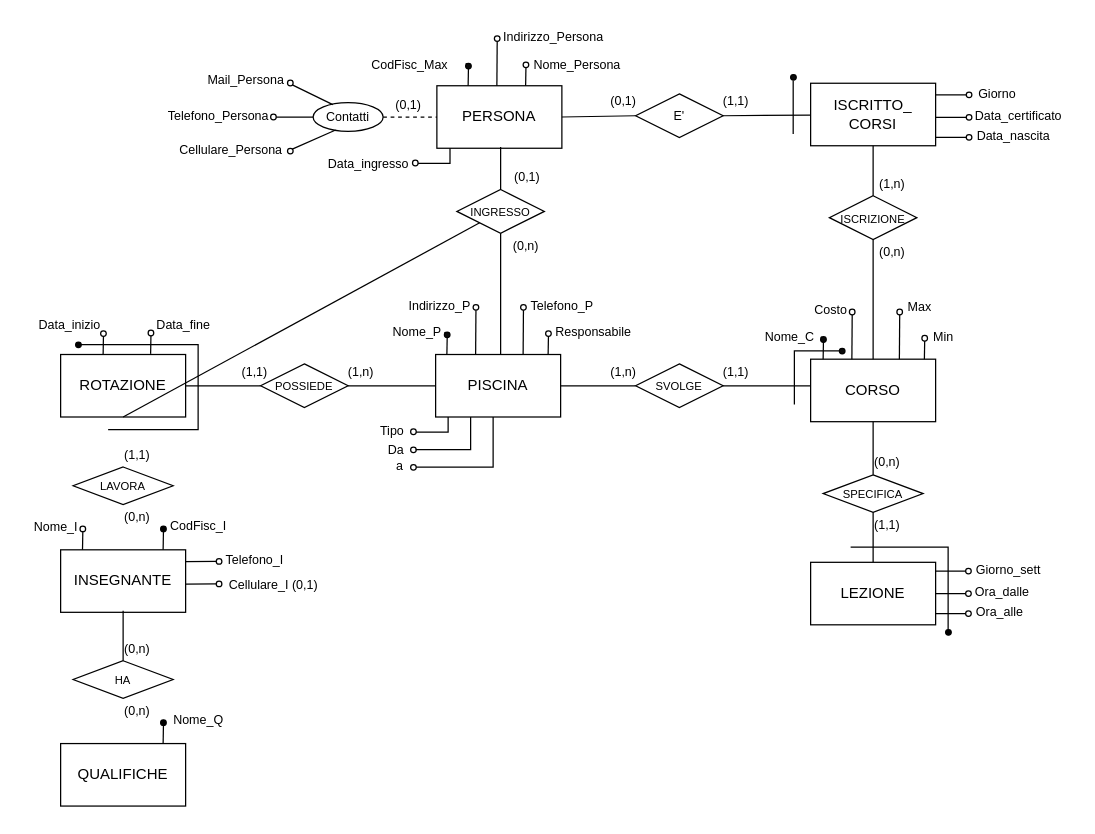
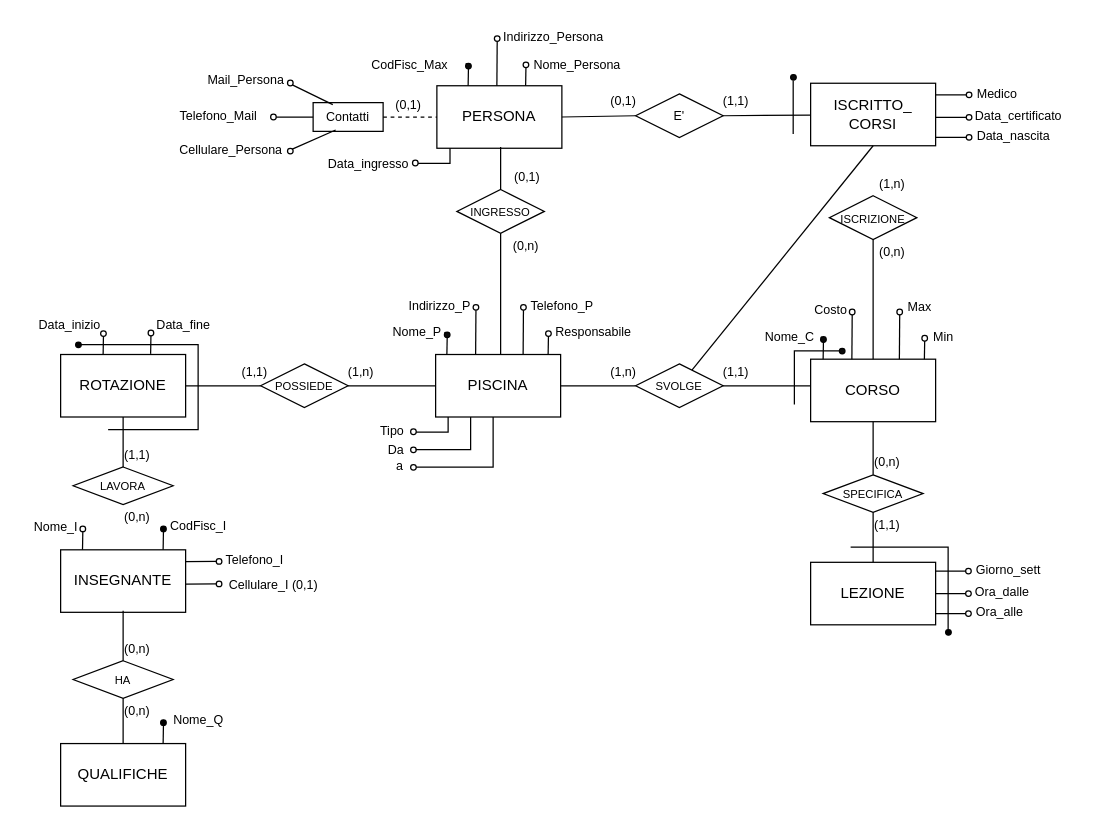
node "Giorno": label "Giorno" -> "Medico"
node "Telefono_Persona": label "Telefono_Persona" -> "Telefono_Mail"
node "Contatti": shape ellipse -> rectangle
edge "ISCRITTO_ CORSI" -- "ISCRIZIONE": now "ISCRITTO_ CORSI" -- "SVOLGE"
edge "INGRESSO" -- "ROTAZIONE": now "LAVORA" -- "ROTAZIONE"
edge "HA" -- "QUALIFICHE": added
